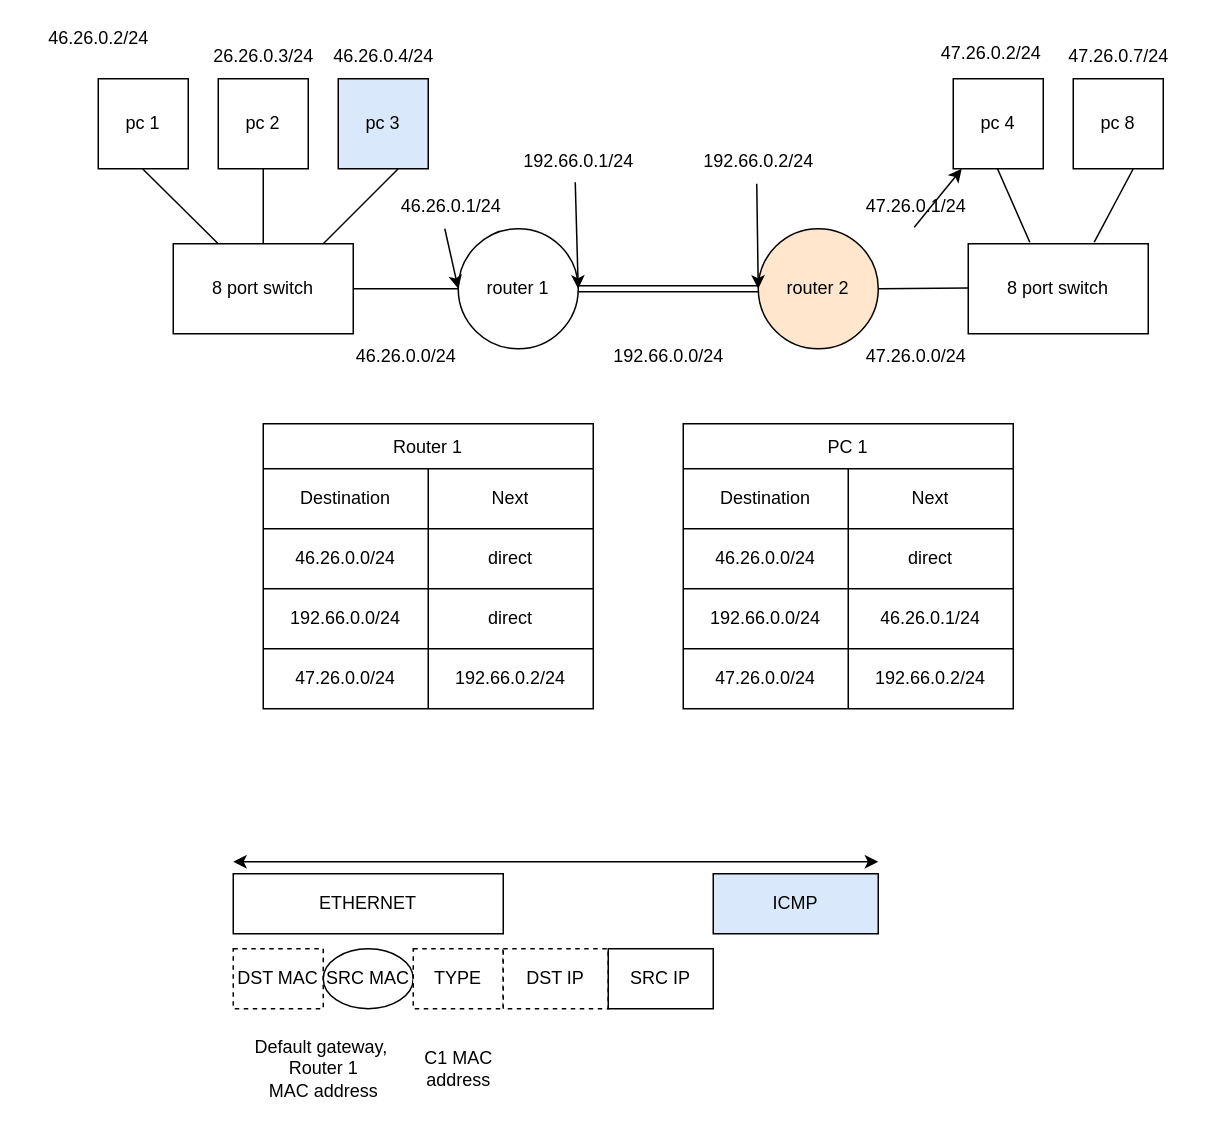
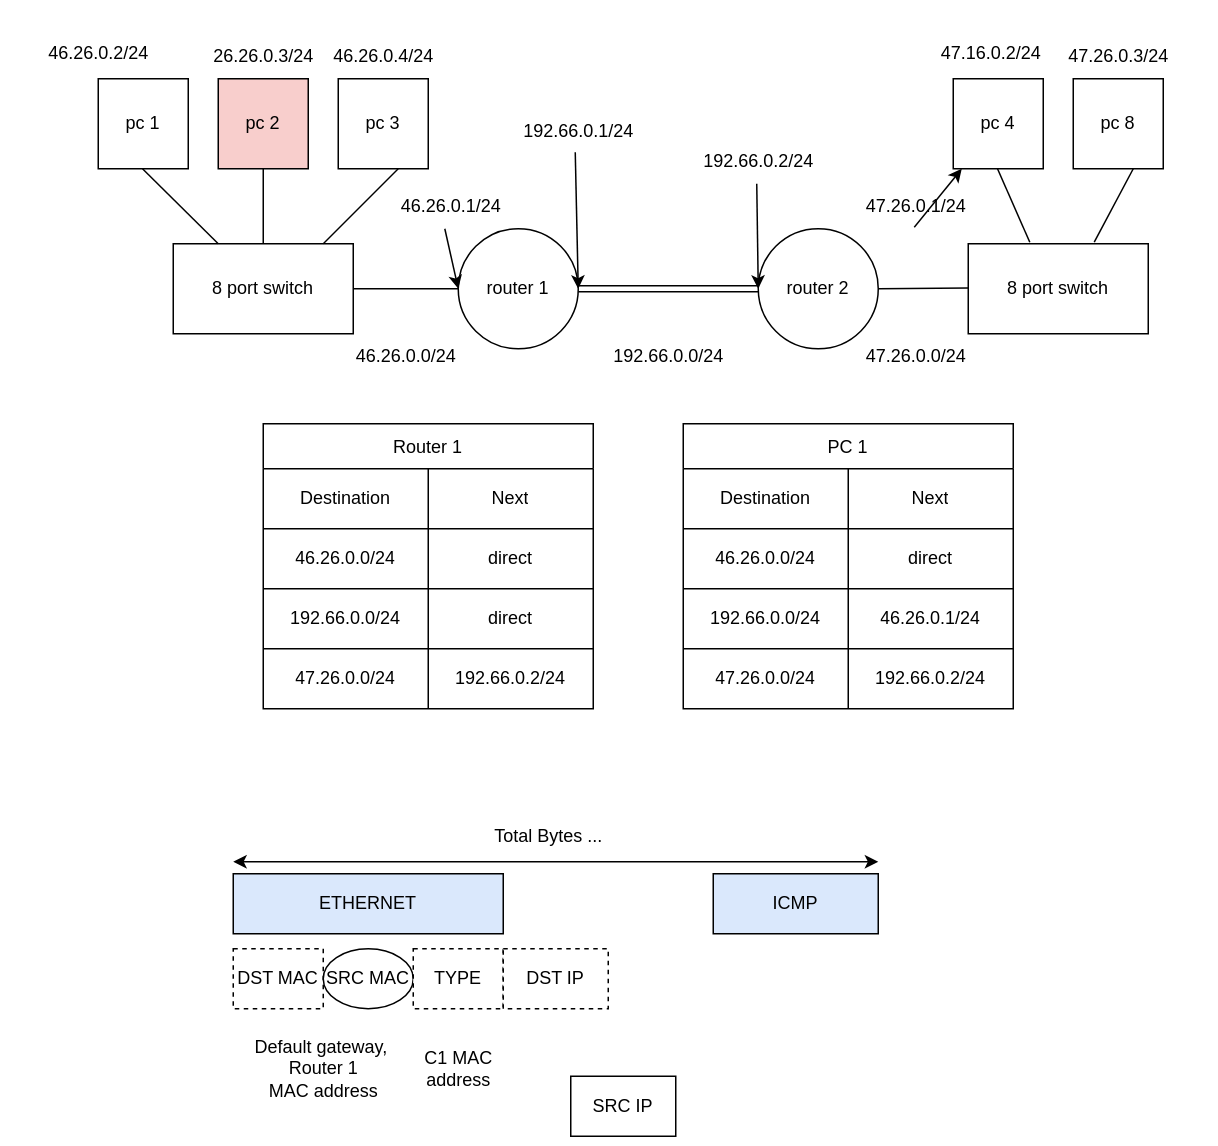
node "46.26.0.2/24": moved (98, 38) -> (98, 53)
node "47.26.0.2/24": label "47.26.0.2/24" -> "47.16.0.2/24"
node "47.26.0.7/24": label "47.26.0.7/24" -> "47.26.0.3/24"
node "pc 2": fillcolor #ffffff -> #f8cecc
node "pc 3": fillcolor #dae8fc -> #ffffff
node "192.66.0.1/24": moved (578, 161) -> (578, 131)
node "router 2": fillcolor #ffe6cc -> #ffffff
node "Total Bytes ...": added
node "ETHERNET": fillcolor #ffffff -> #dae8fc
node "SRC IP": moved (661, 979) -> (623, 1106)
